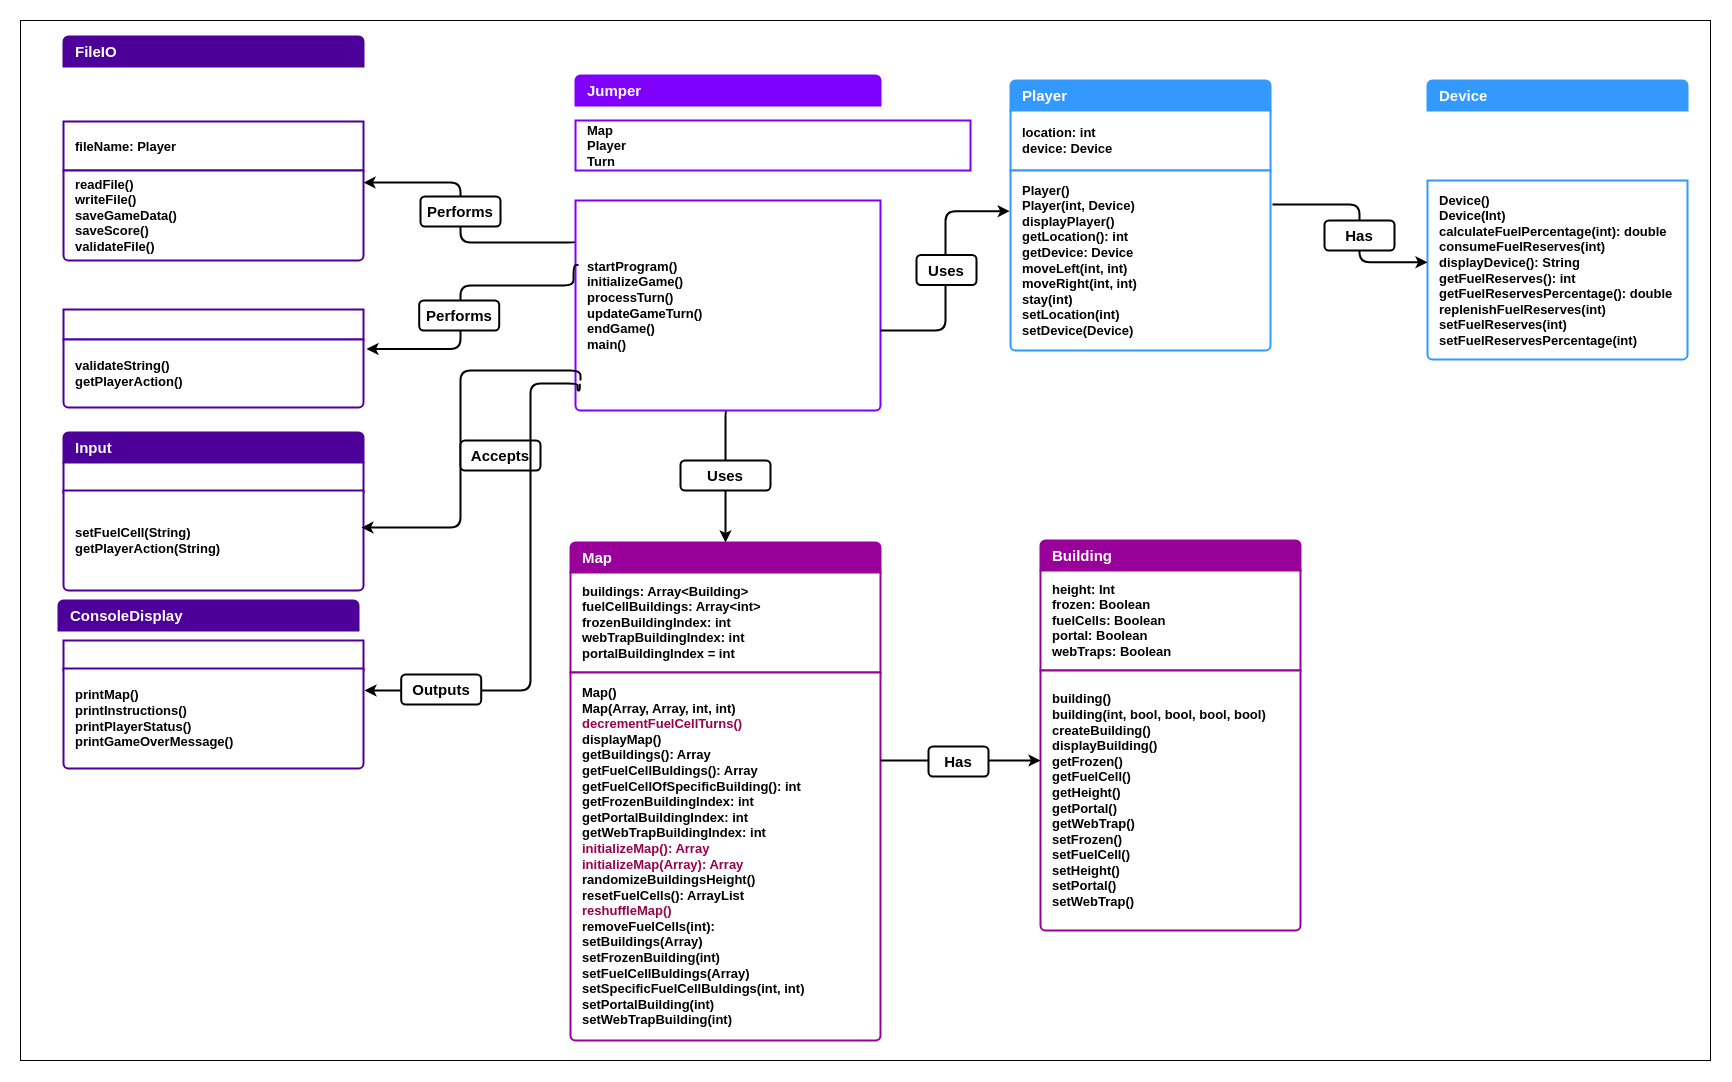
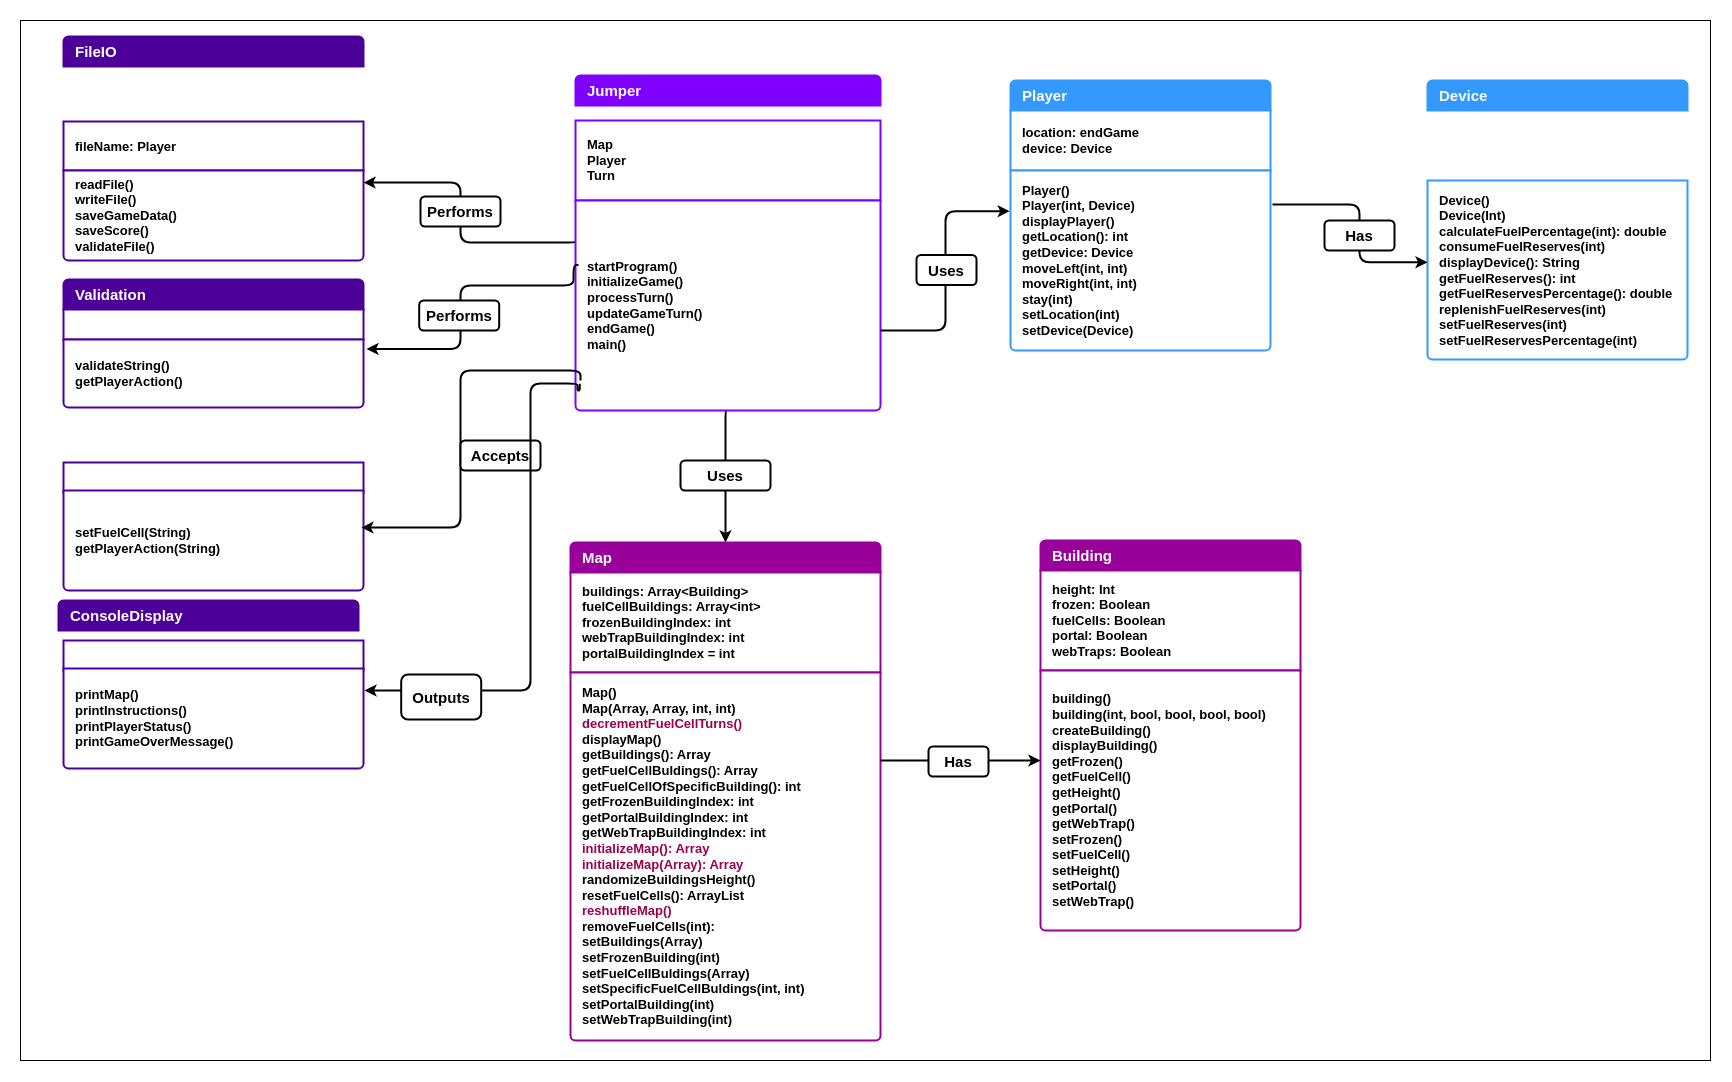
node "location: int device: Device": label "location: int device: Device" -> "location: endGame device: Device"
node "Map Player Turn": size 395x50 -> 305x80
node "Validation": added
node "Input": removed
node "Outputs": size 80x30 -> 80x45
